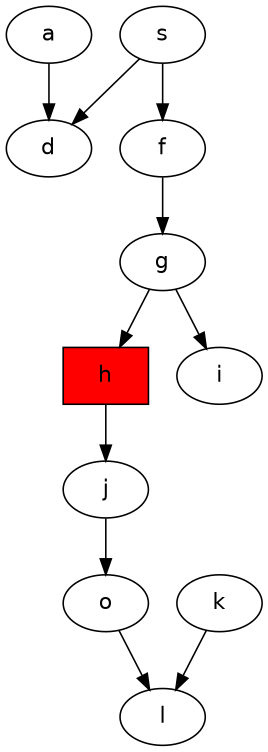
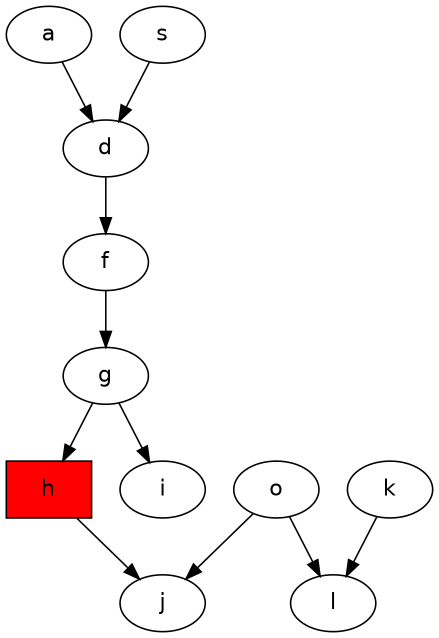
edge "s" -> "f": now "d" -> "f"
edge "j" -> "o": reversed
